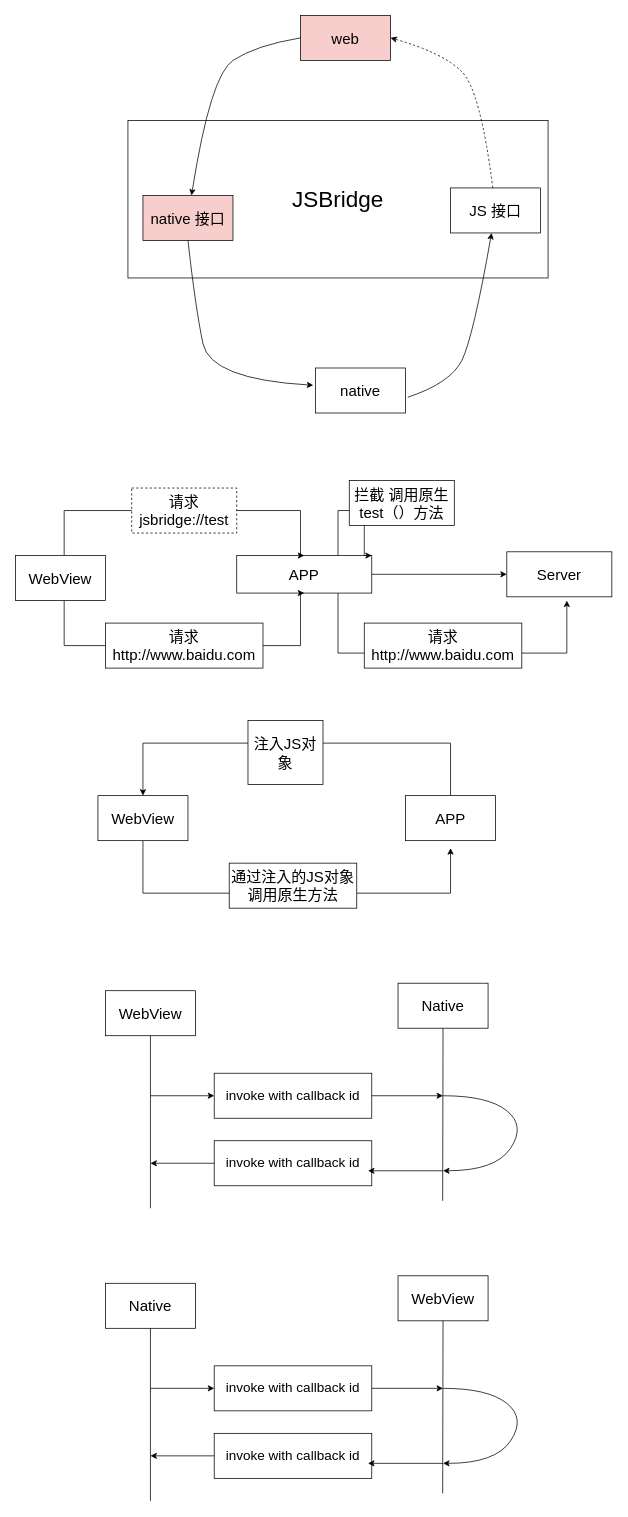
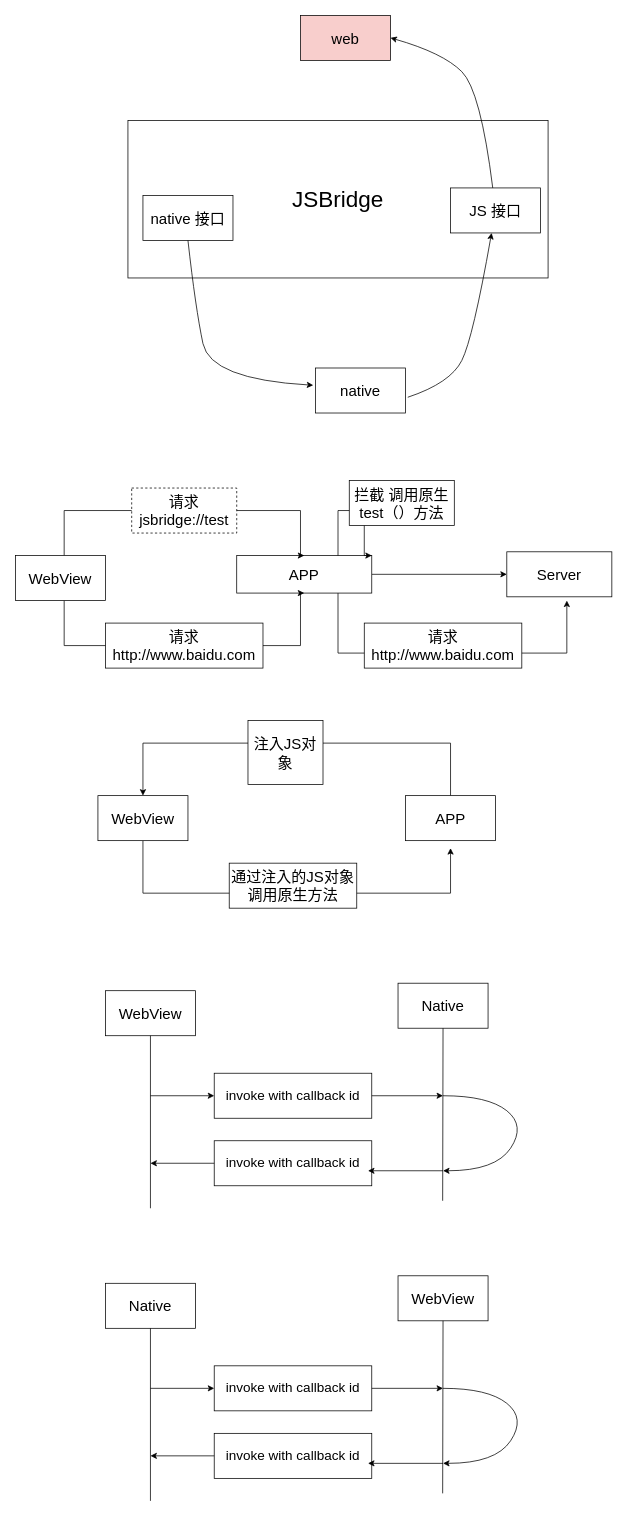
edge "web" -> "native 接口": removed
edge "JS 接口" -> "web": style dashed -> solid
node "native 接口": fillcolor #f8cecc -> #ffffff
